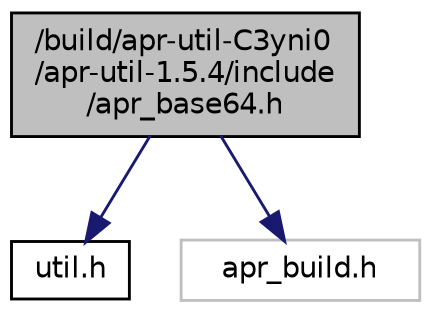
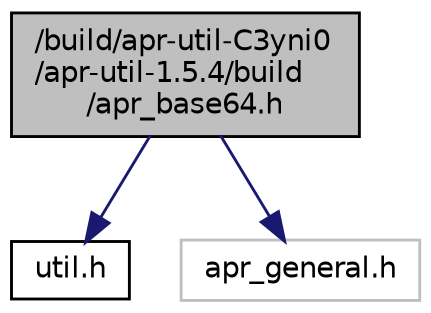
node "/build/apr-util-C3yni0 /apr-util-1.5.4/include /apr_base64.h": label "/build/apr-util-C3yni0 /apr-util-1.5.4/include /apr_base64.h" -> "/build/apr-util-C3yni0 /apr-util-1.5.4/build /apr_base64.h"
node "apr_build.h": label "apr_build.h" -> "apr_general.h"
